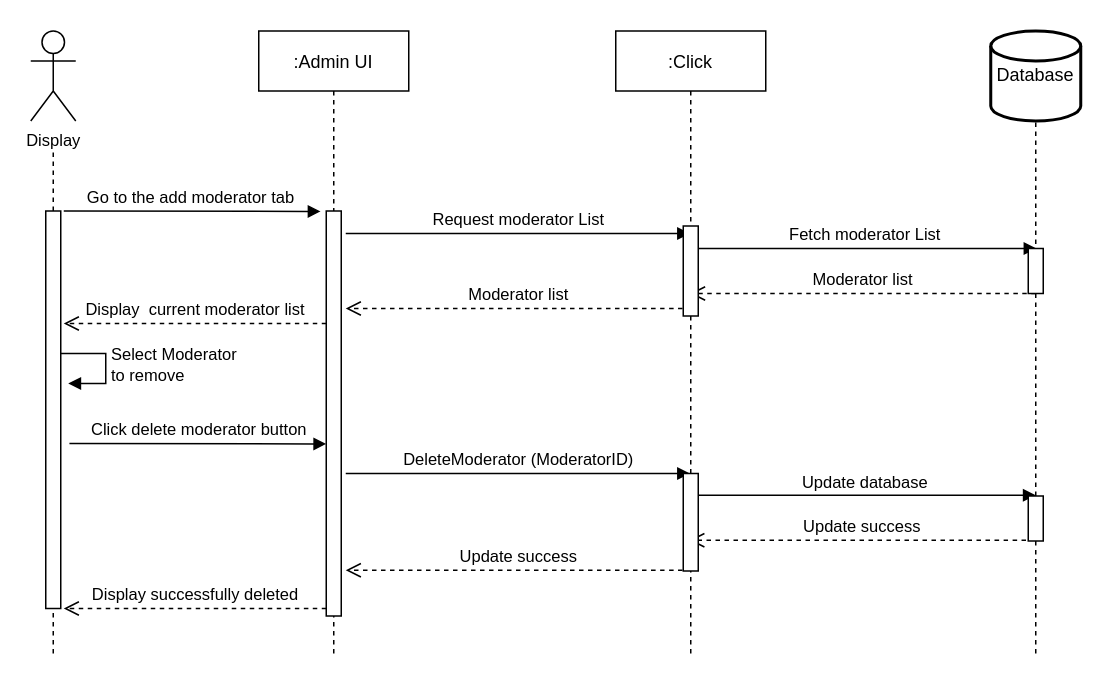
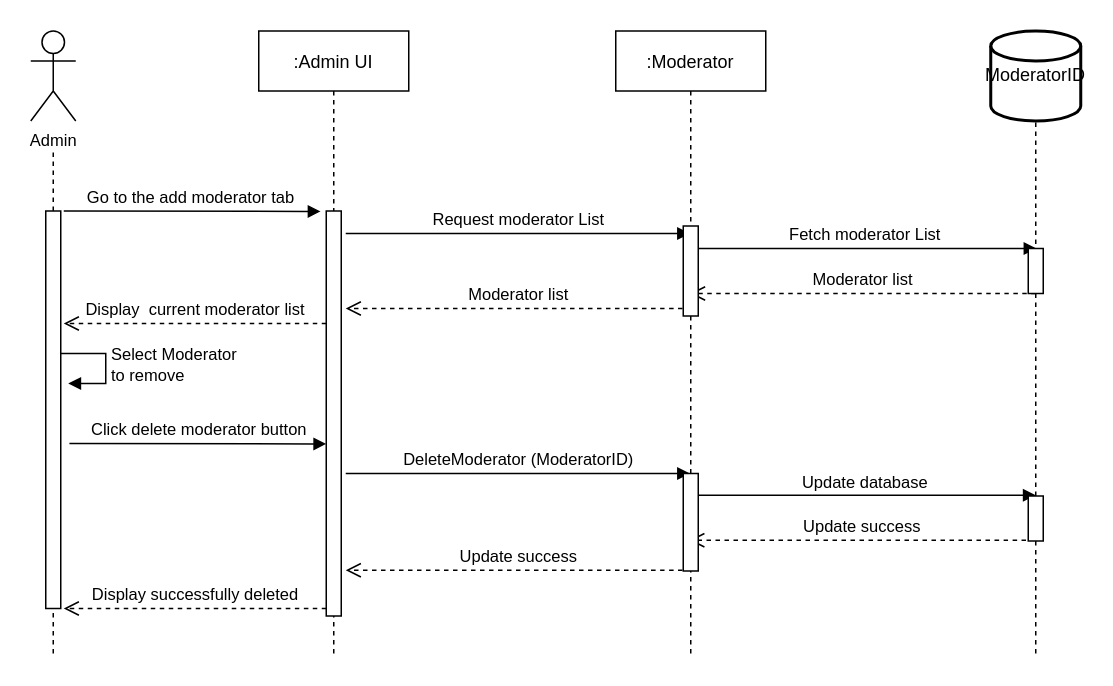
node ":Click": label ":Click" -> ":Moderator"
node "Database": label "Database" -> "ModeratorID"
node "Display": label "Display" -> "Admin"
